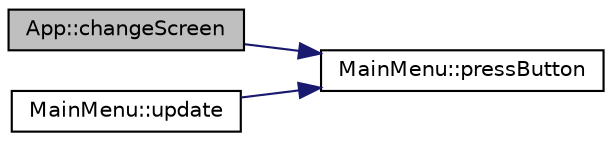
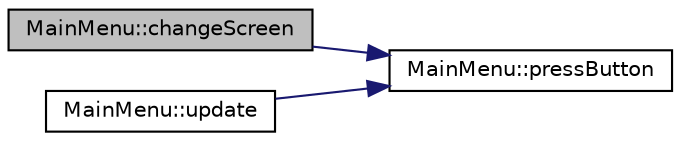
node "App::changeScreen": label "App::changeScreen" -> "MainMenu::changeScreen"
